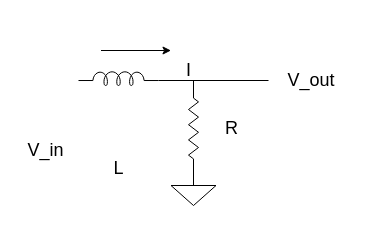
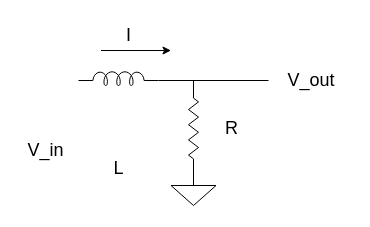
node "I": moved (189, 71) -> (129, 36)
